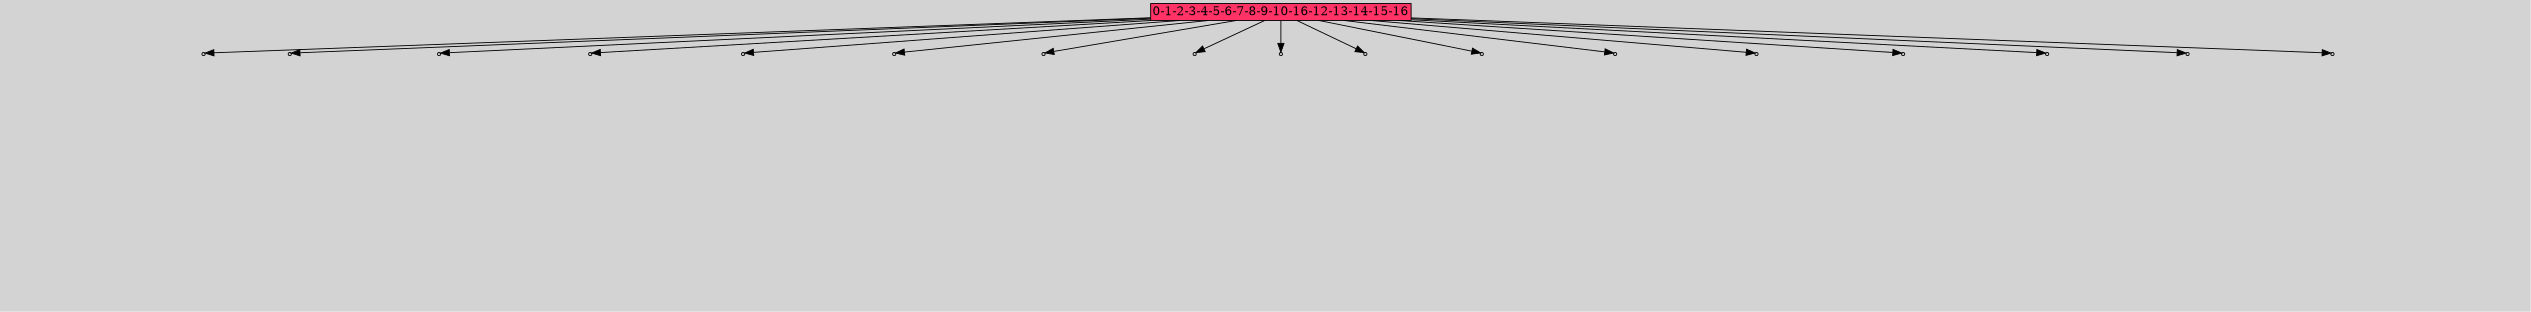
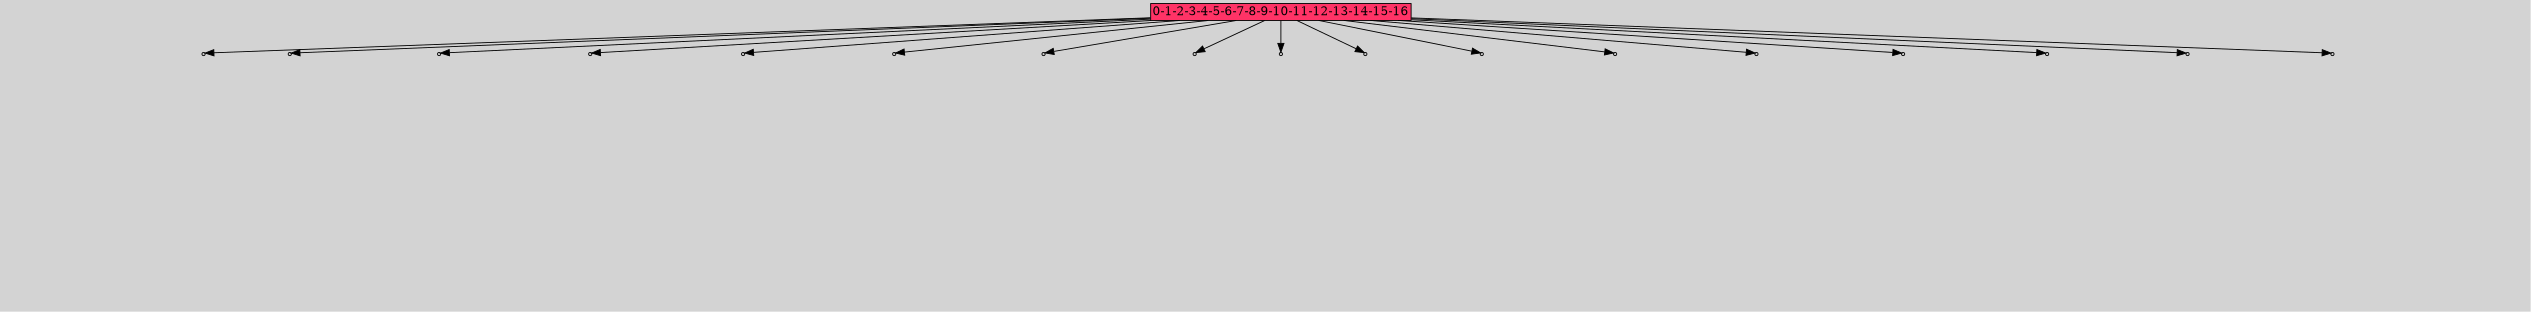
node "0-1-2-3-4-5-6-7-8-9-10-16-12-13-14-15-16": label "0-1-2-3-4-5-6-7-8-9-10-16-12-13-14-15-16" -> "0-1-2-3-4-5-6-7-8-9-10-11-12-13-14-15-16"
